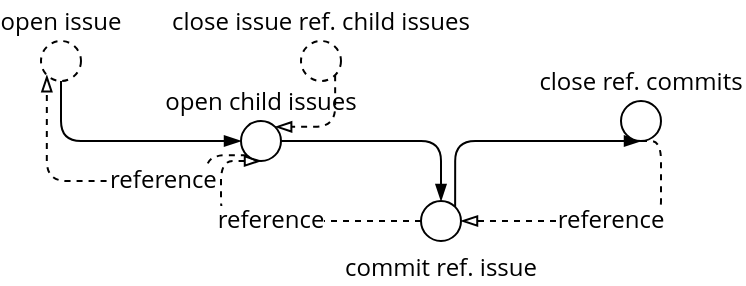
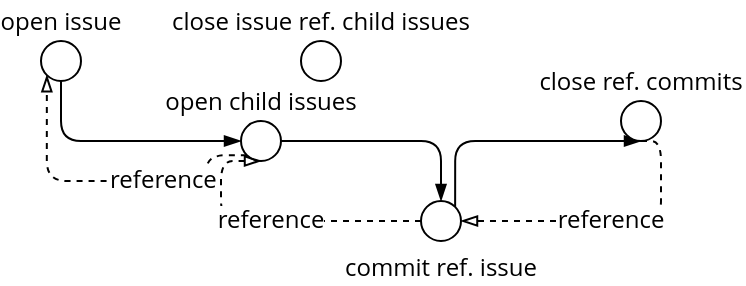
node "open issue": style dashed -> solid
node "close issue ref. child issues": style dashed -> solid
edge "close issue ref. child issues" -> "open child issues": removed
